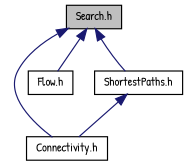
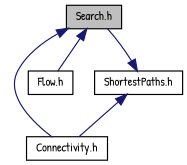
edge "ShortestPaths.h" -> "Search.h": reversed
